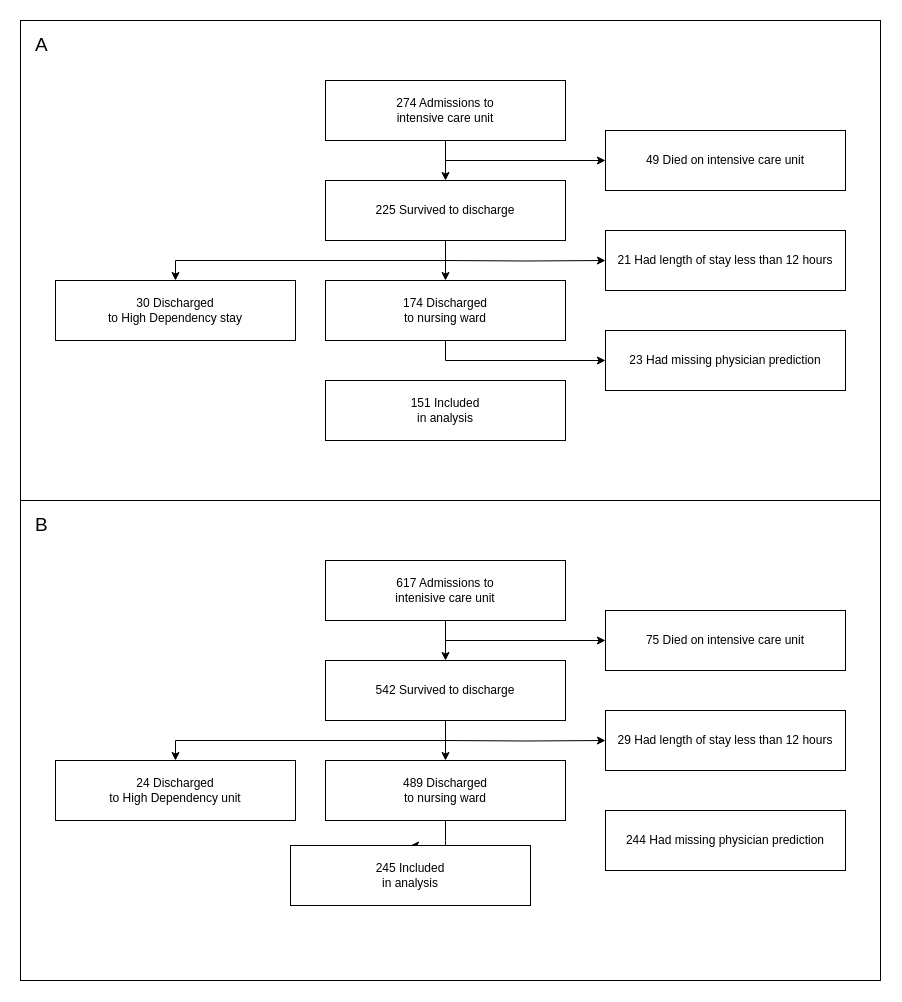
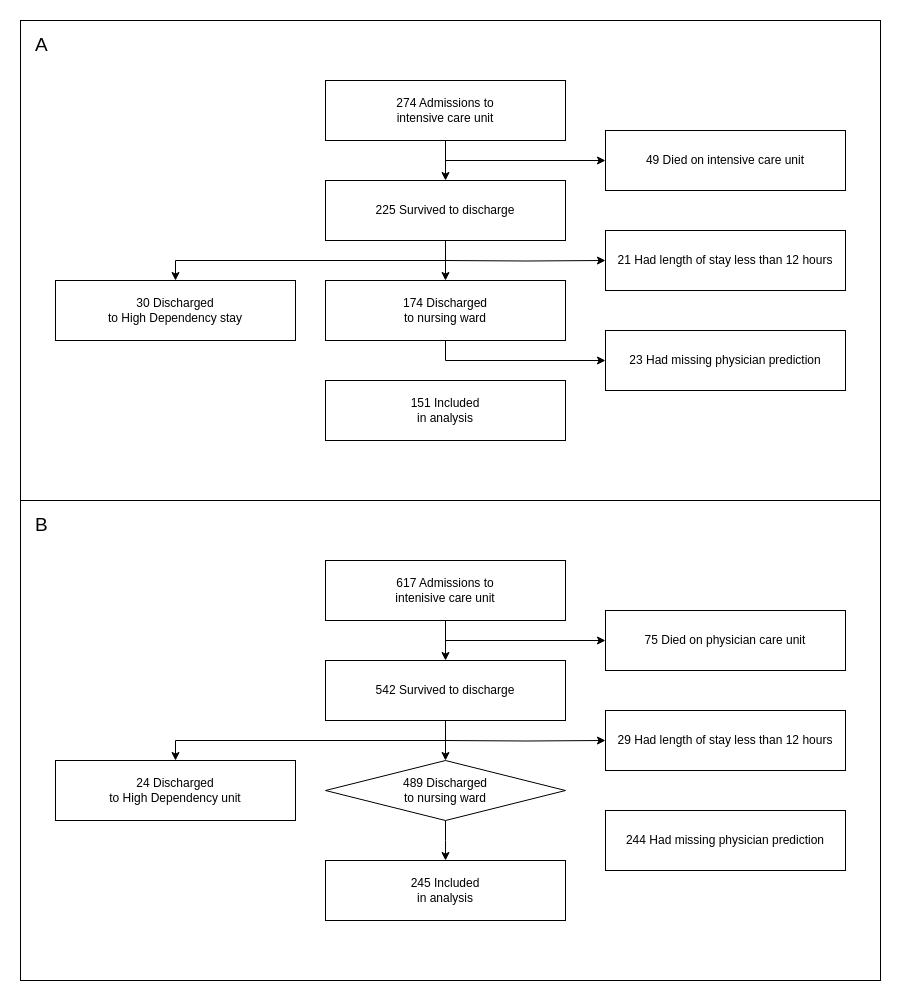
node "75 Died on intensive care unit": label "75 Died on intensive care unit" -> "75 Died on physician care unit"
node "489 Discharged to nursing ward": shape rectangle -> diamond
node "245 Included in analysis": moved (411, 876) -> (446, 891)
